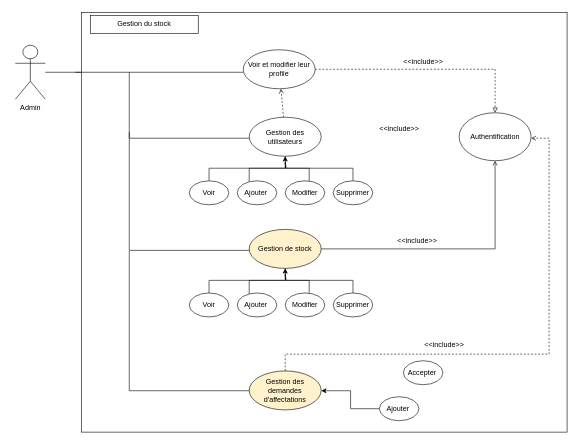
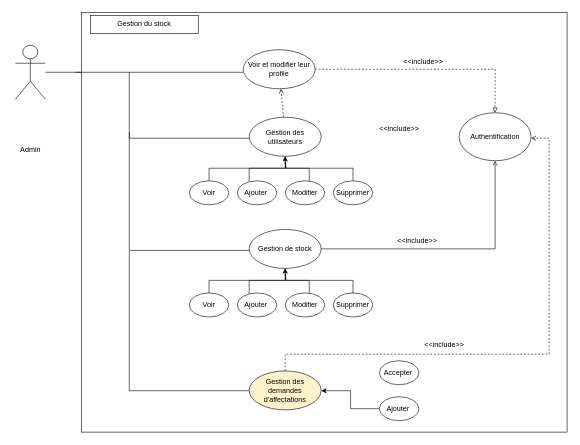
node "Admin": moved (30, 108) -> (30, 150)
node "Gestion de stock": fillcolor #fff2cc -> #ffffff
node "Accepter": moved (423, 373) -> (399, 373)
